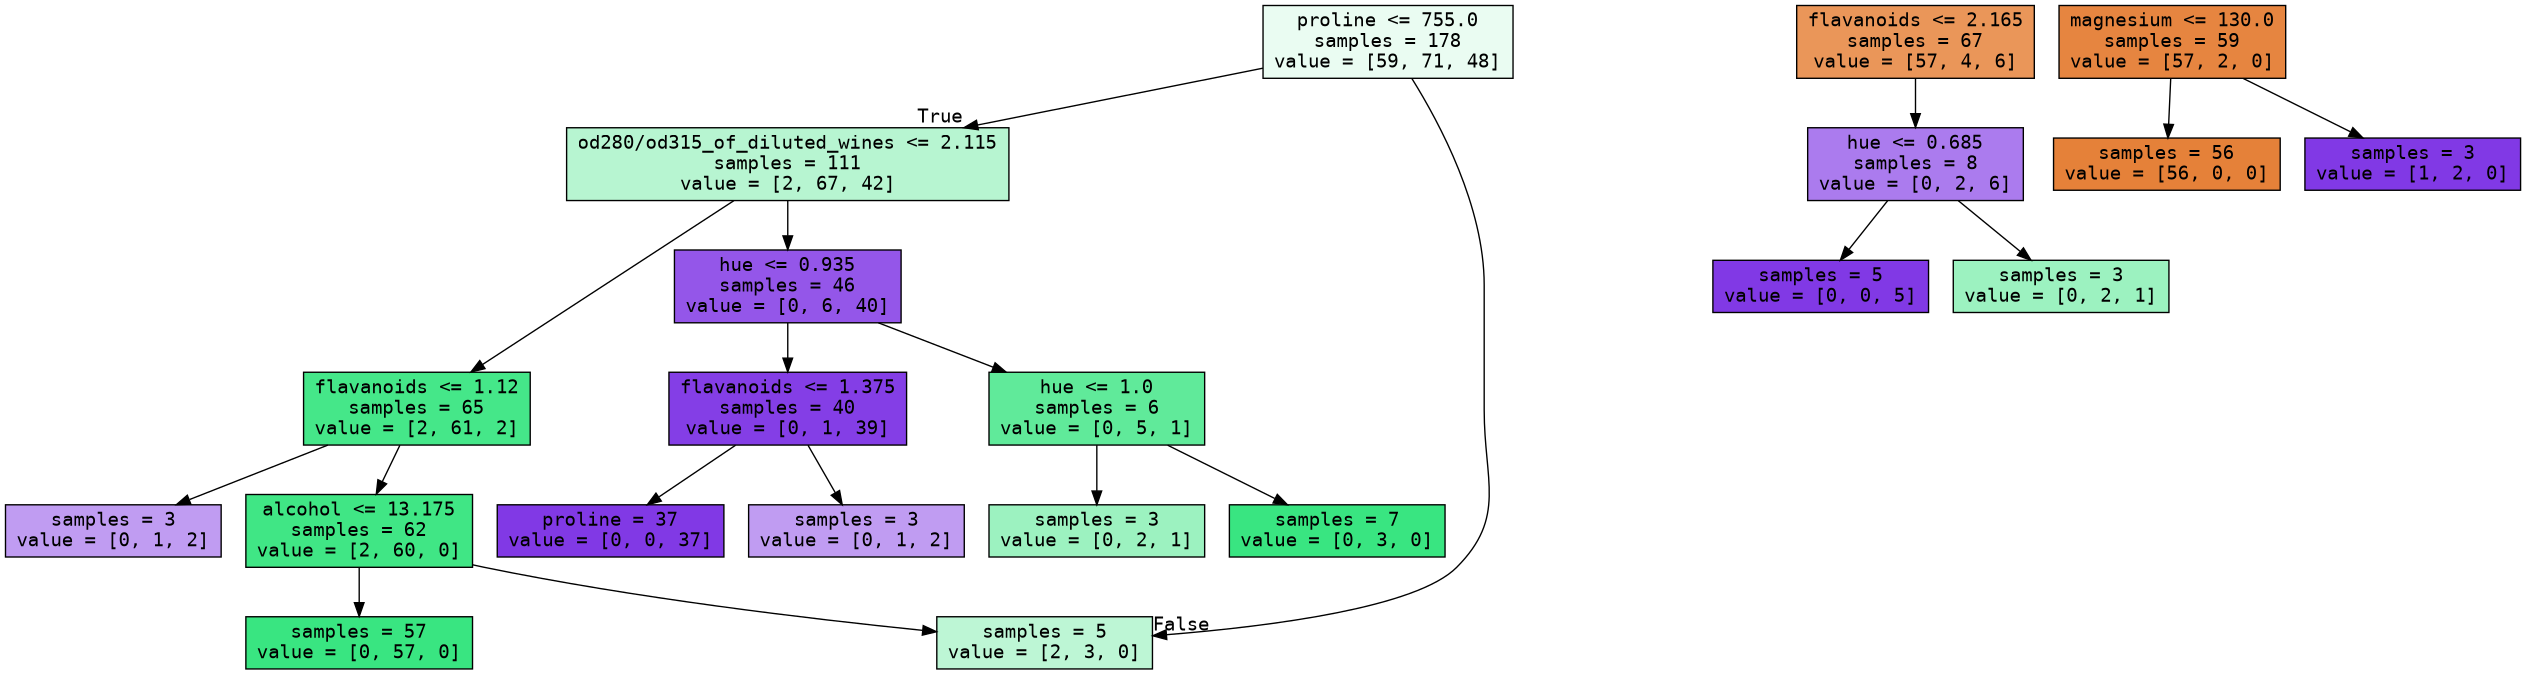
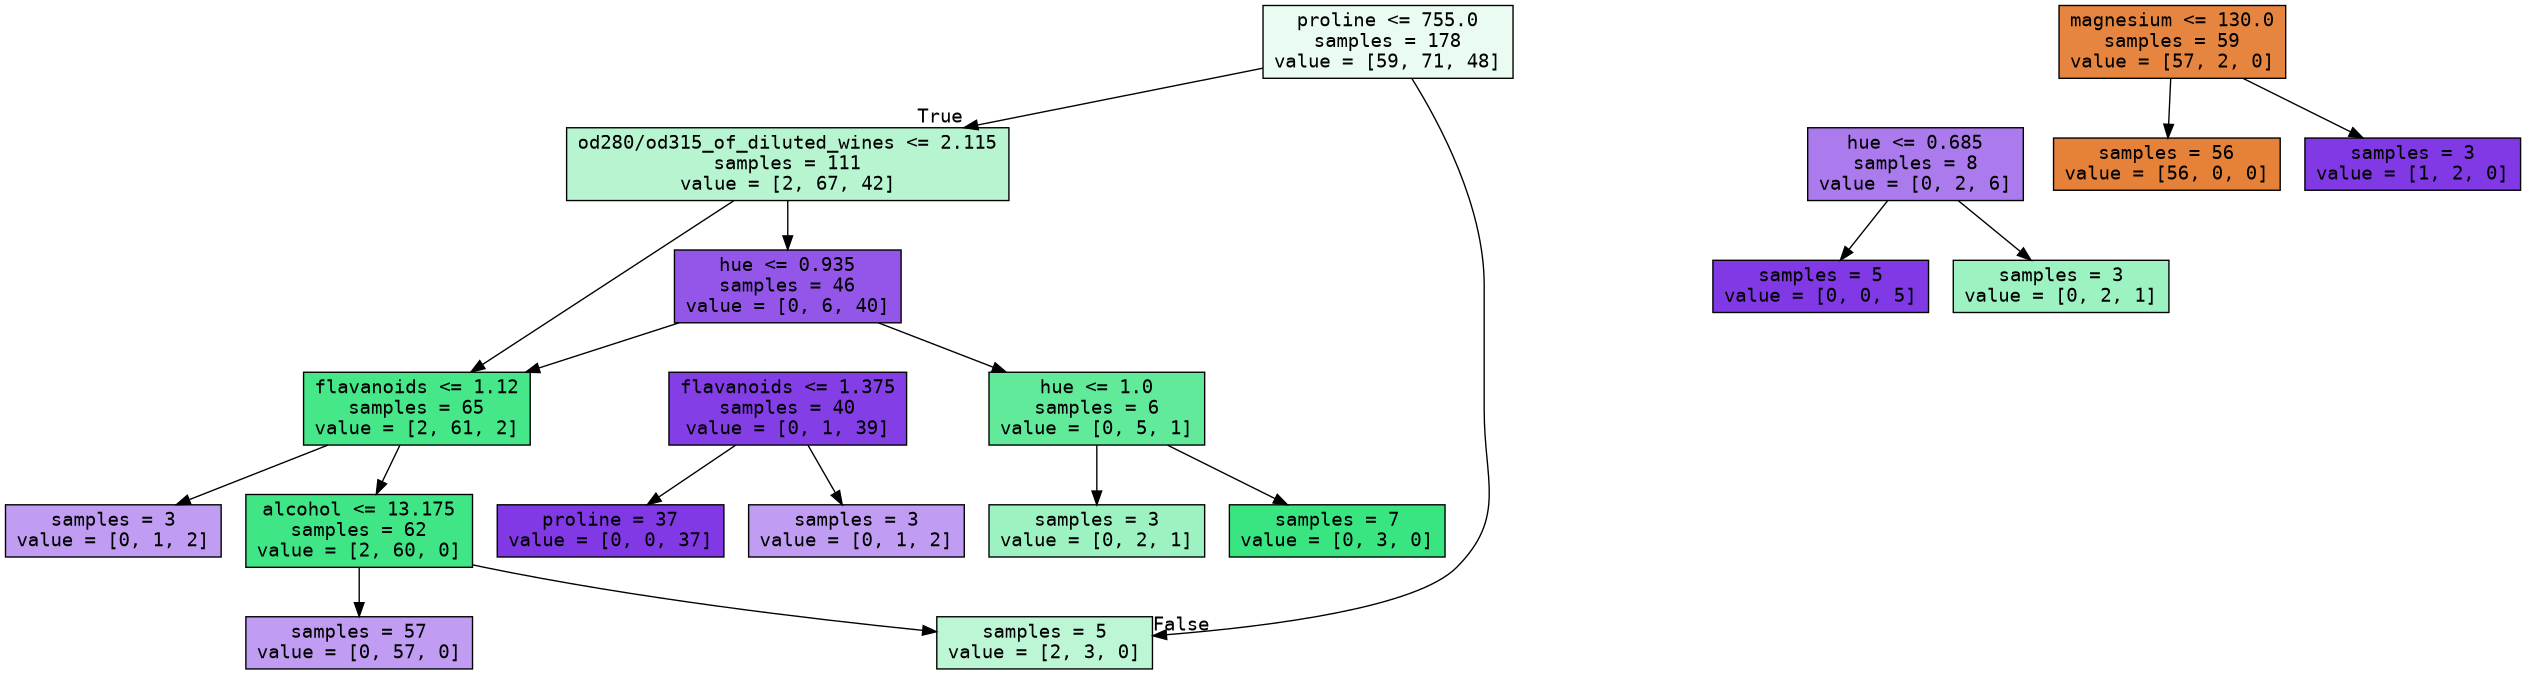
node "flavanoids <= 2.165 samples = 67 value = [57, 4, 6]": removed
edge "hue <= 0.935 samples = 46 value = [0, 6, 40]" -> "flavanoids <= 1.375 samples = 40 value = [0, 1, 39]": now "hue <= 0.935 samples = 46 value = [0, 6, 40]" -> "flavanoids <= 1.12 samples = 65 value = [2, 61, 2]"
node "samples = 57 value = [0, 57, 0]": fillcolor #39e581ff -> #8139e57f
